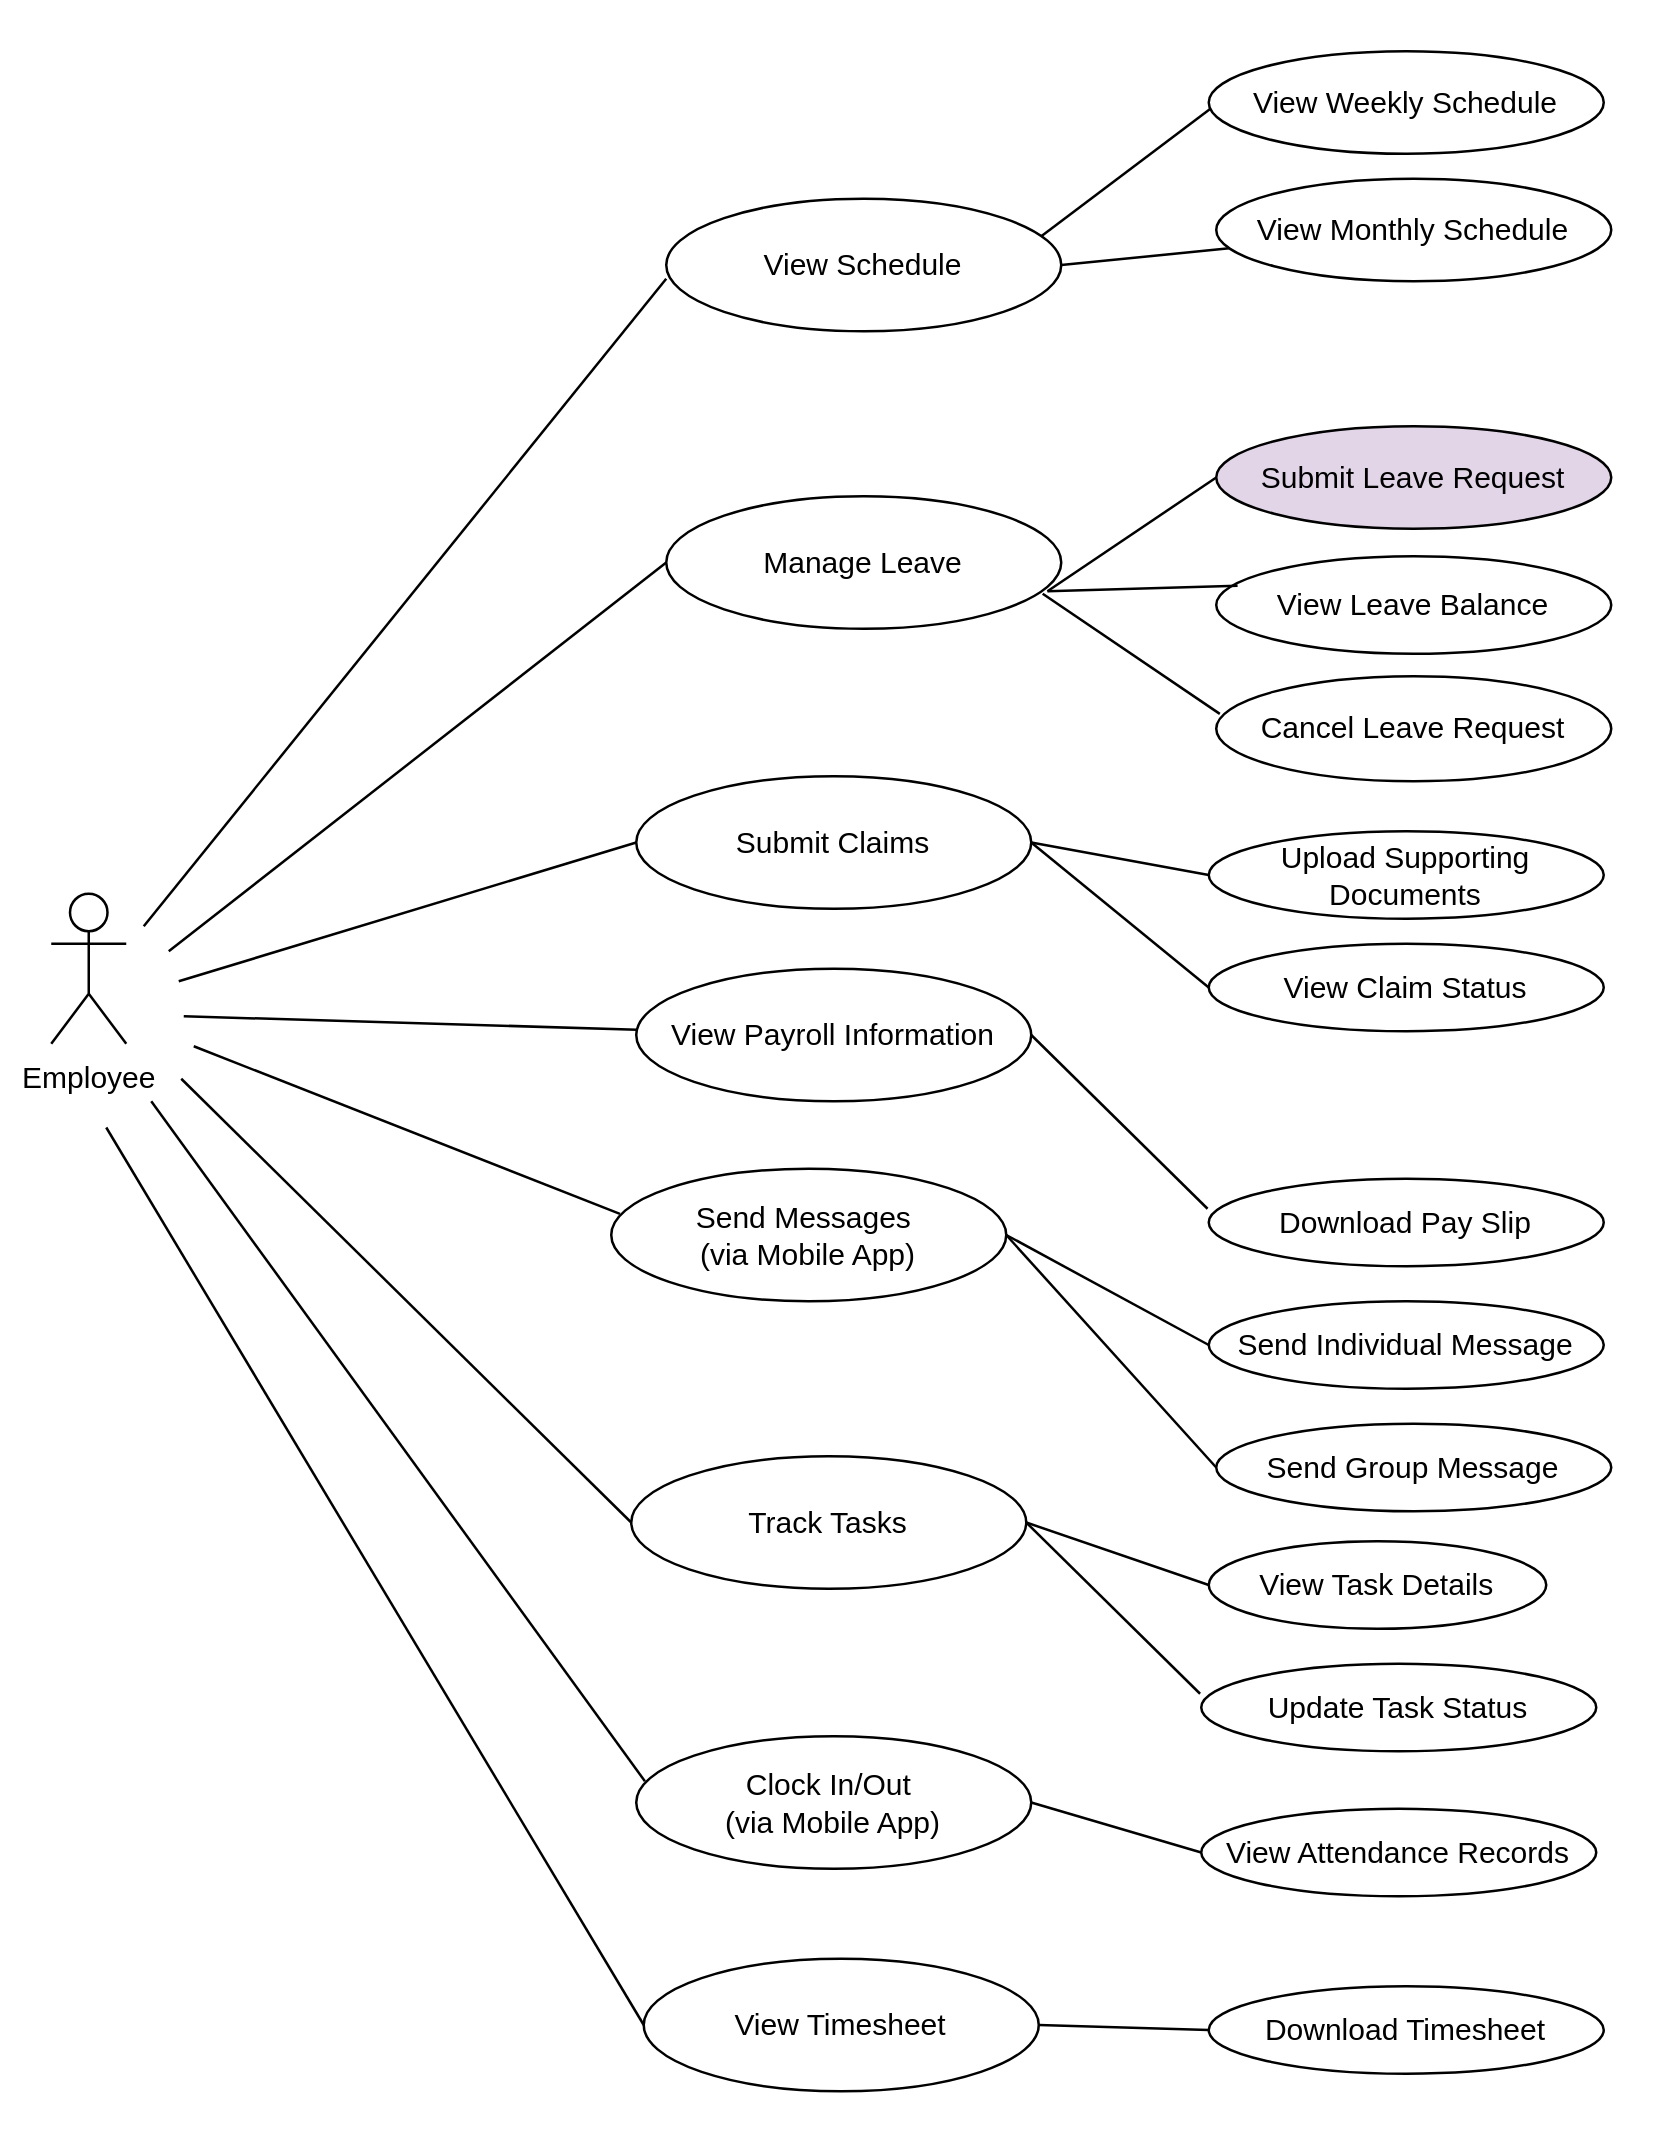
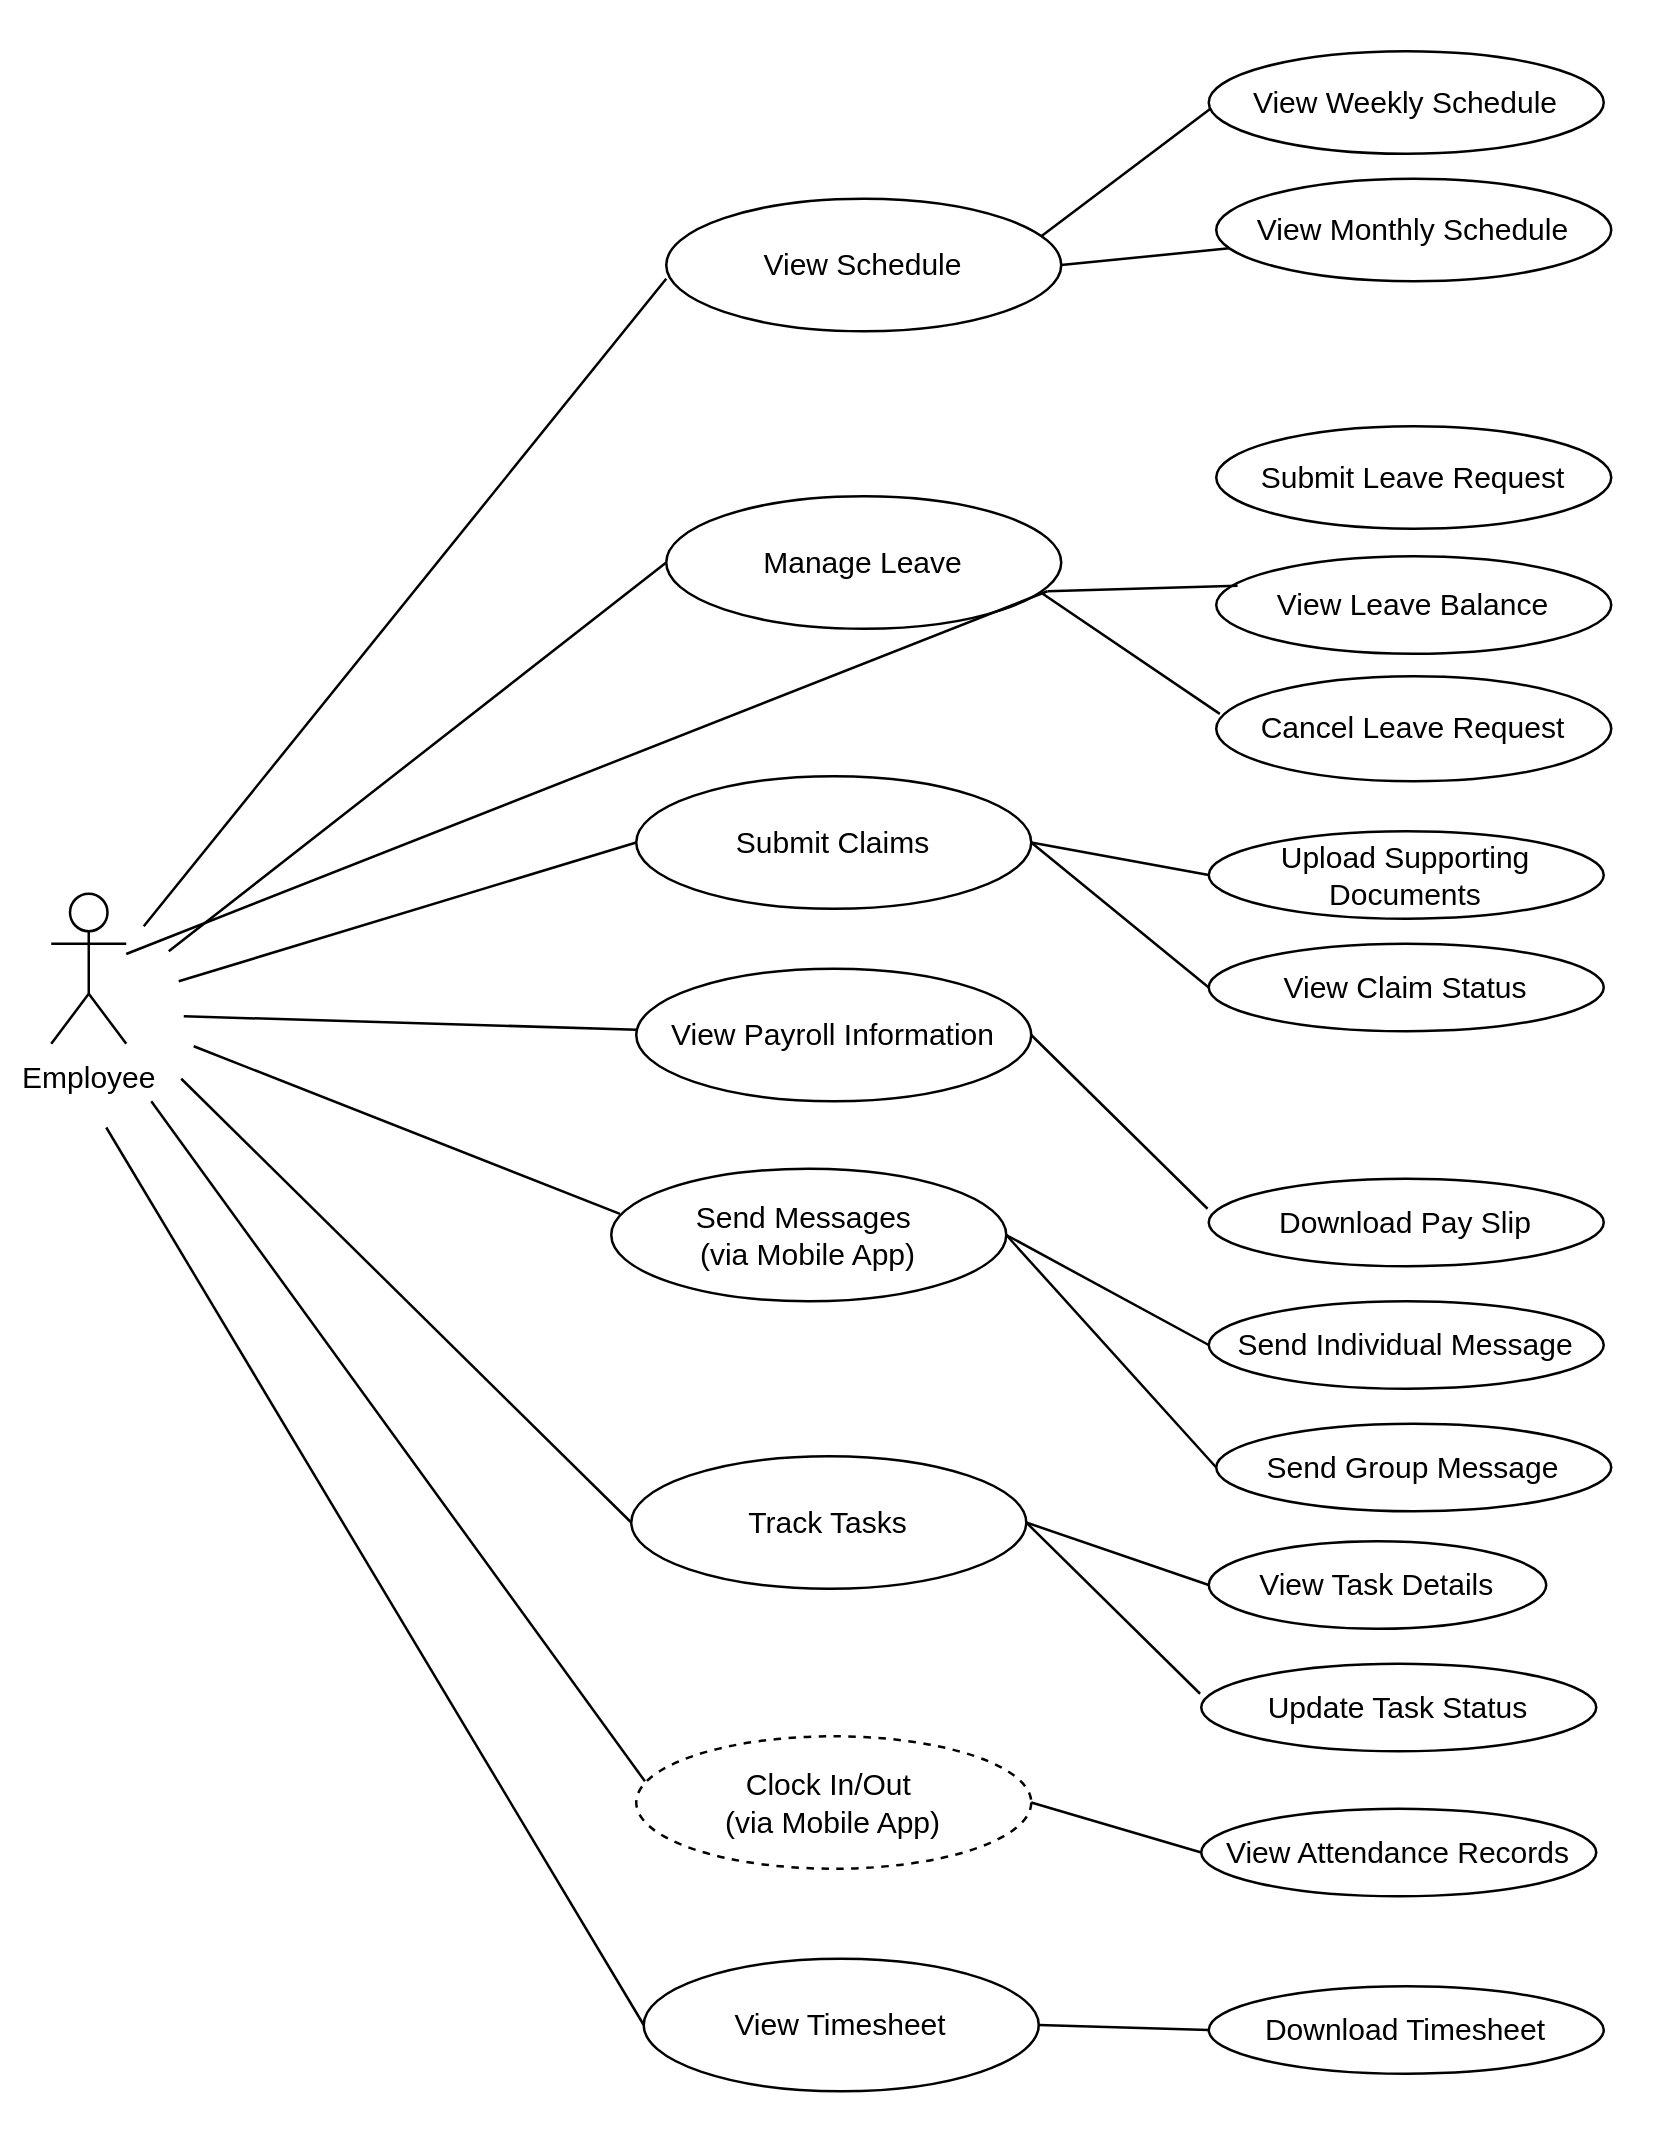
node "Submit Leave Request": fillcolor #e1d5e7 -> #ffffff
edge "Submit Leave Request" -- "Manage Leave": now "Employee" -- "Manage Leave"
node "Clock In/Out (via Mobile App)": style solid -> dashed
